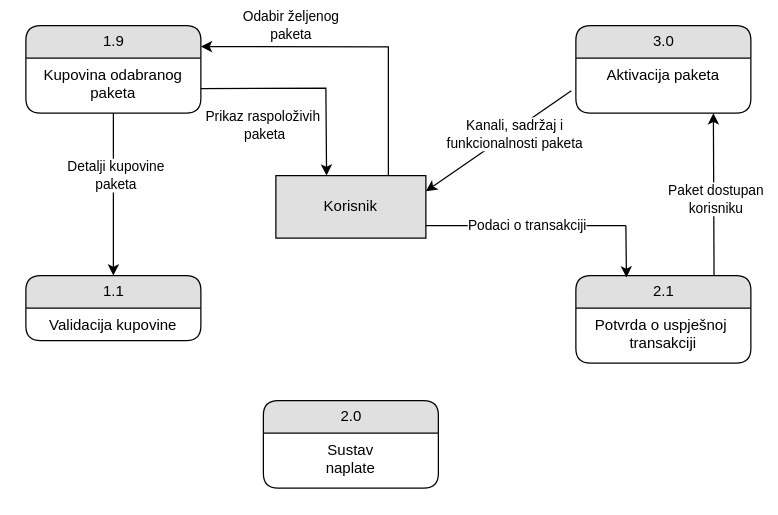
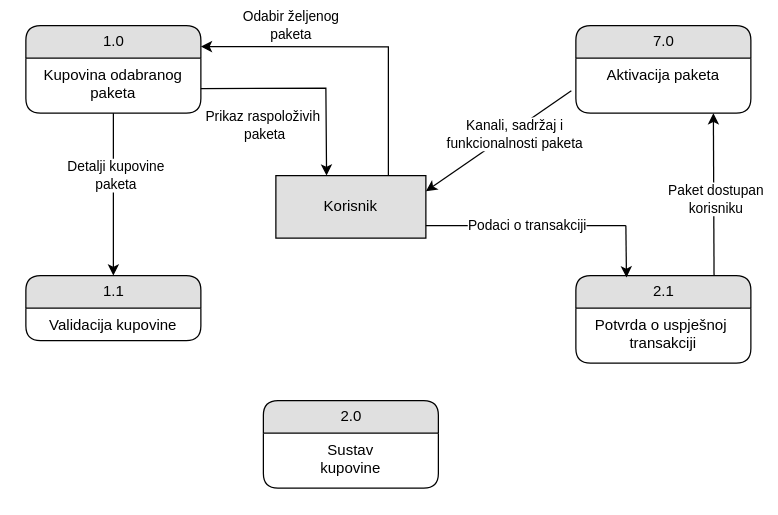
node "1.9": label "1.9" -> "1.0"
node "3.0": label "3.0" -> "7.0"
node "Sustav naplate": label "Sustav naplate" -> "Sustav kupovine"
